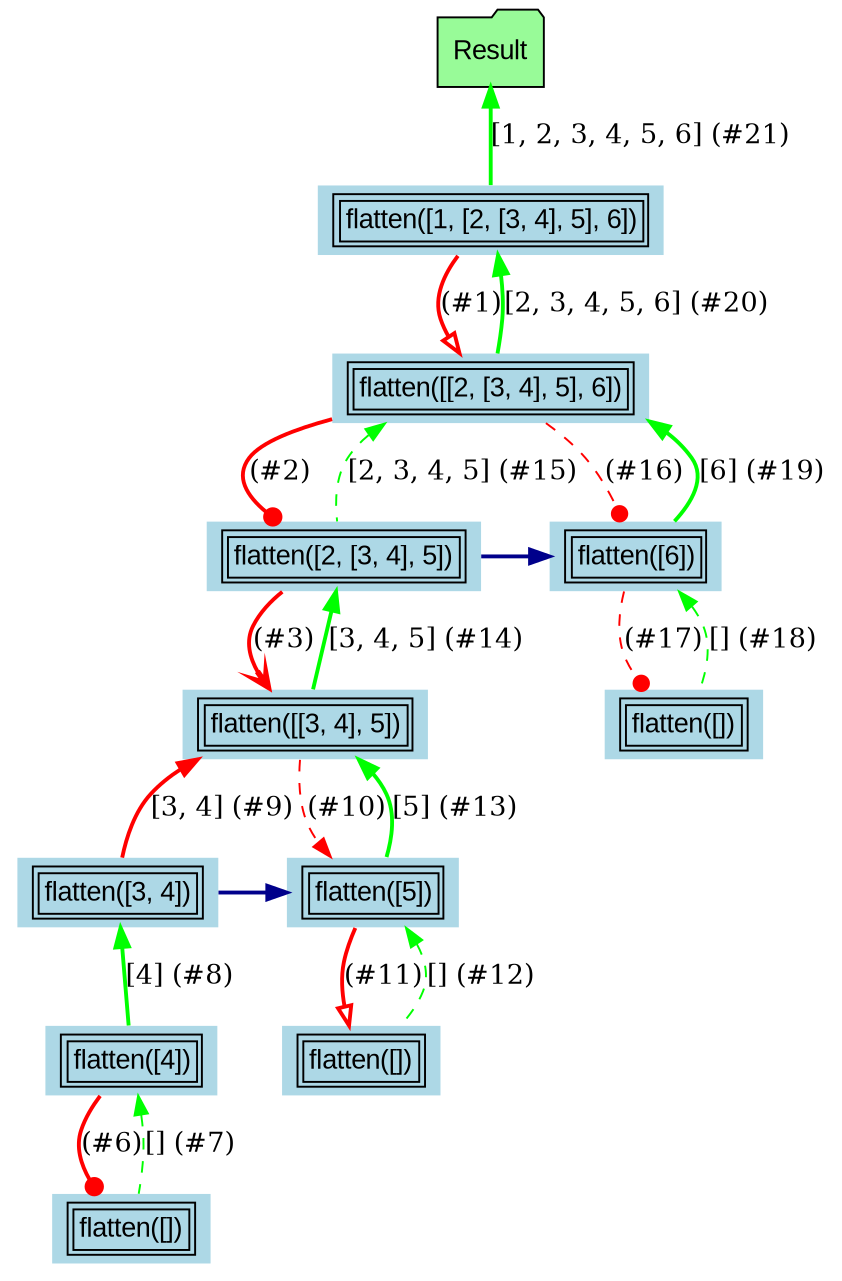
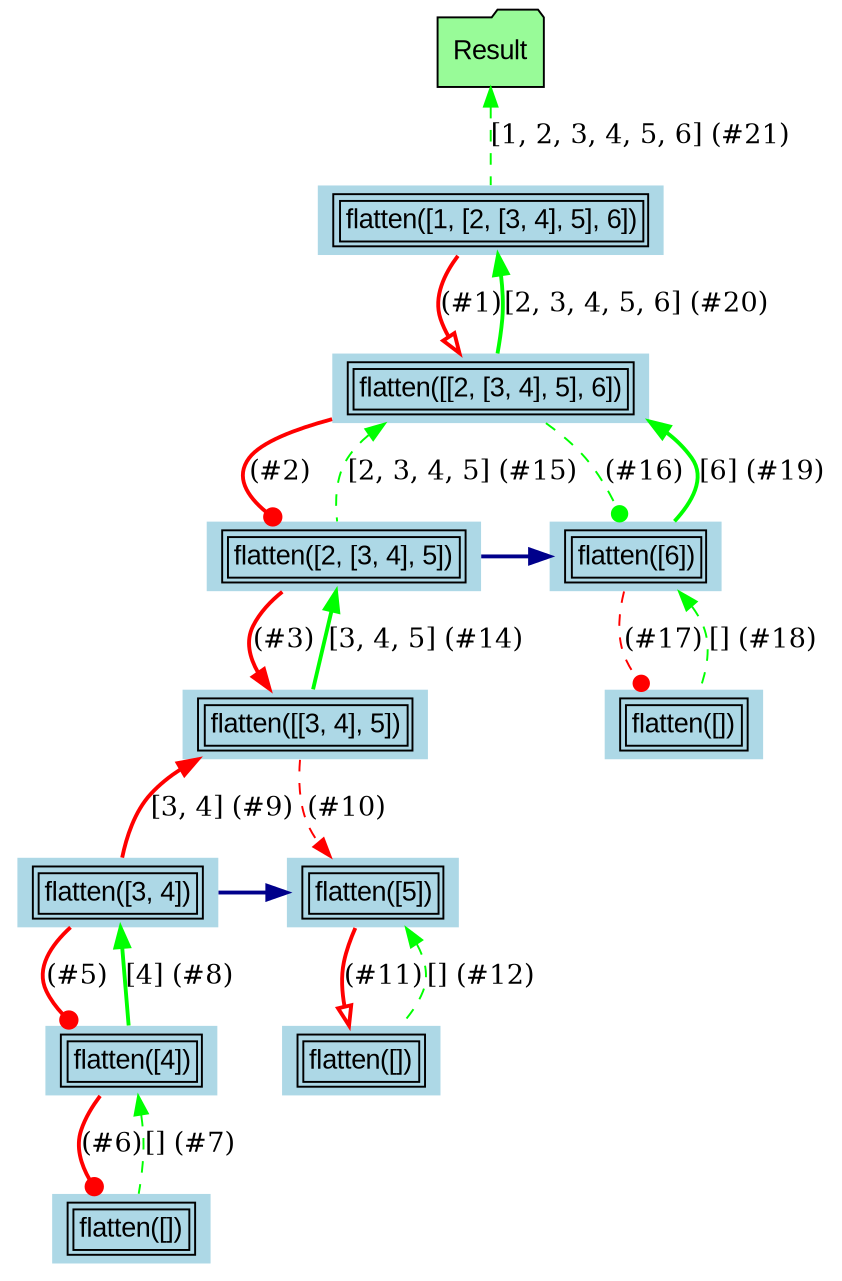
edge "flatten([1, [2, [3, 4], 5], 6])" -> "Result": style bold -> dashed
edge "flatten([[2, [3, 4], 5], 6])" -> "flatten([6])": color red -> green
edge "flatten([2, [3, 4], 5])" -> "flatten([[3, 4], 5])": arrowhead vee -> normal
edge "flatten([5])" -> "flatten([[3, 4], 5])": removed, label "[5] (#13)"
edge "flatten([3, 4])" -> "flatten([4])": added, label "(#5)"
